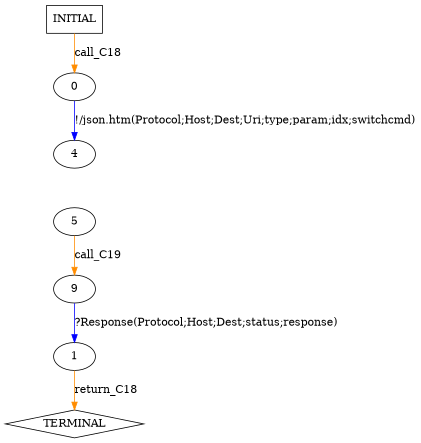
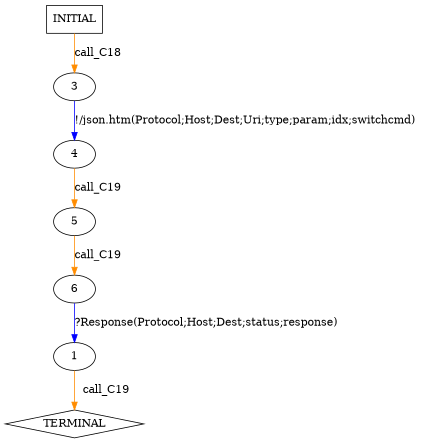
node "0": label "0" -> "3"
edge "4" -> "5": added, label "call_C19"
node "9": label "9" -> "6"
edge "1" -> "TERMINAL": label "return_C18" -> "call_C19"
